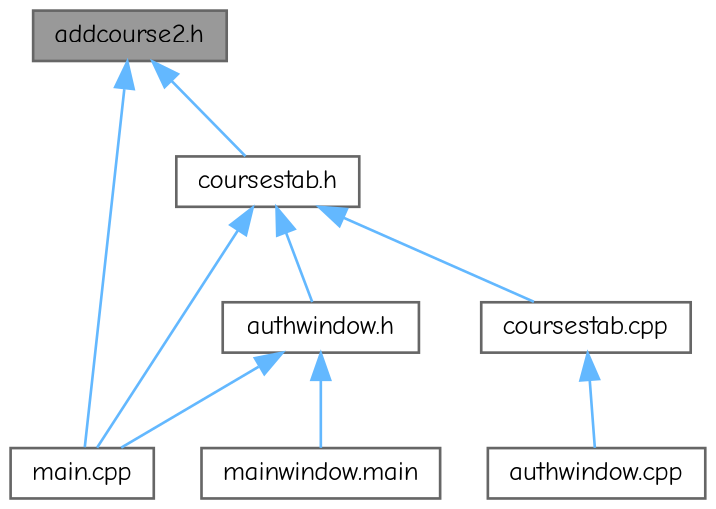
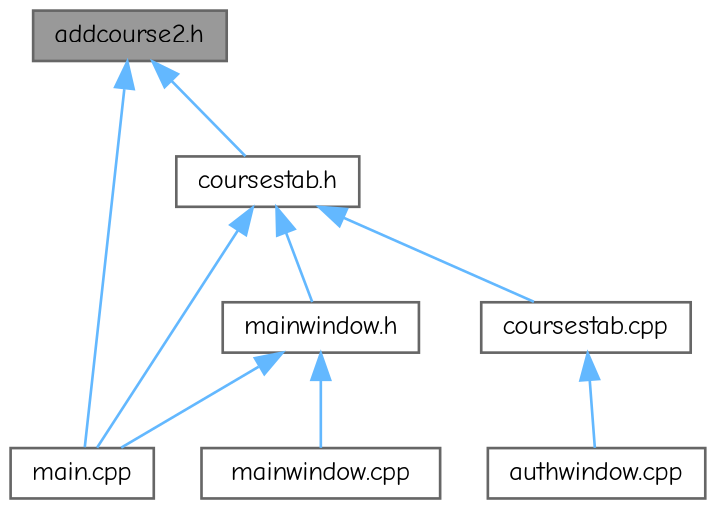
node "authwindow.h": label "authwindow.h" -> "mainwindow.h"
node "mainwindow.main": label "mainwindow.main" -> "mainwindow.cpp"
